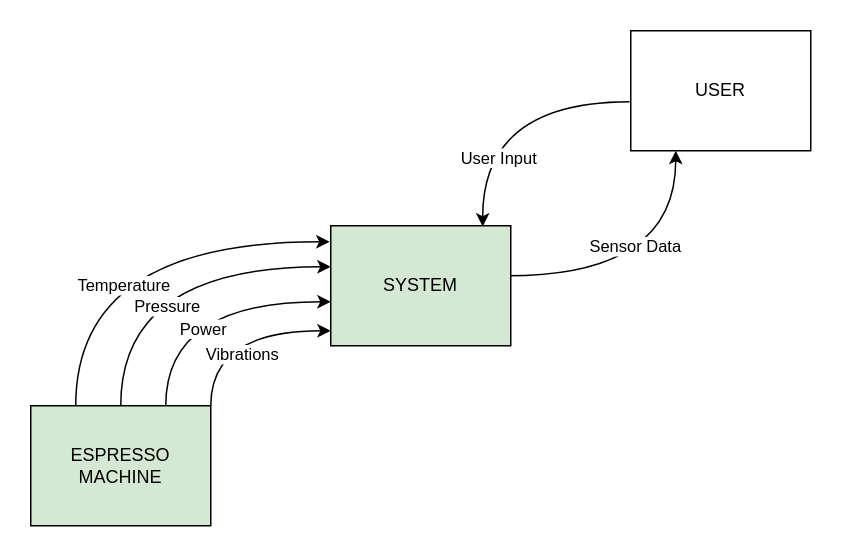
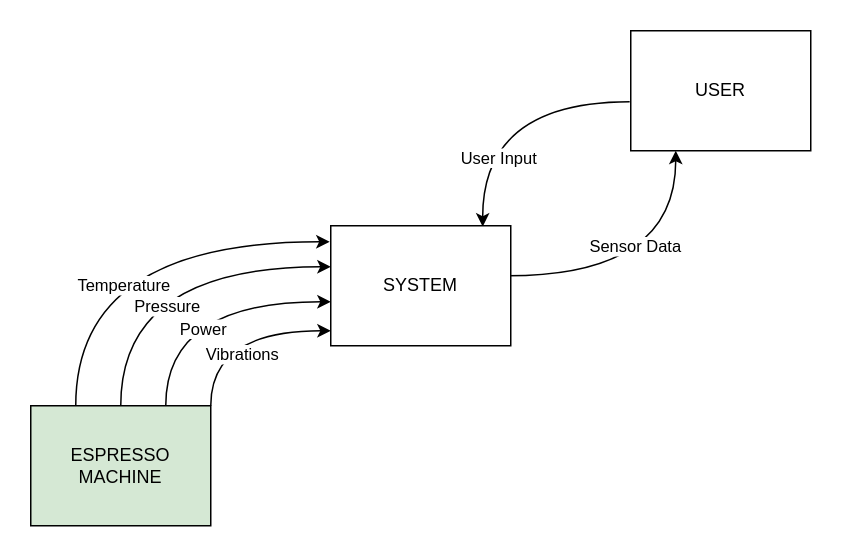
node "SYSTEM": fillcolor #d5e8d4 -> #ffffff
